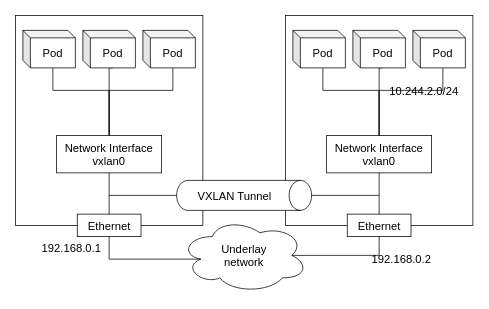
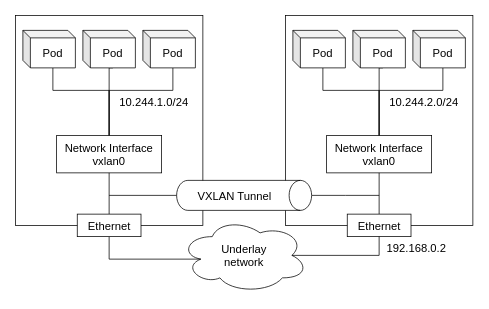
node "10.244.2.0/24": moved (424, 90) -> (424, 102)
node "10.244.1.0/24": added
node "192.168.0.1": removed
node "192.168.0.2": moved (402, 259) -> (417, 248)
